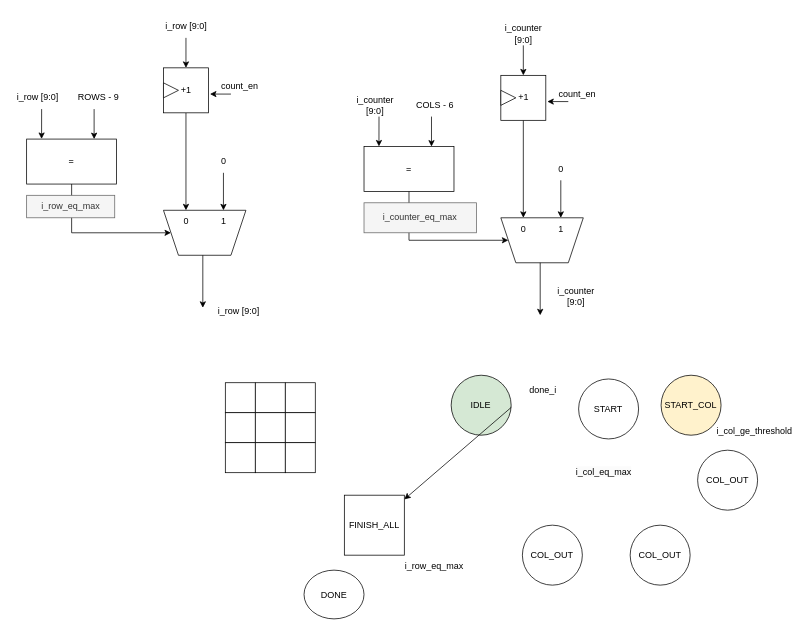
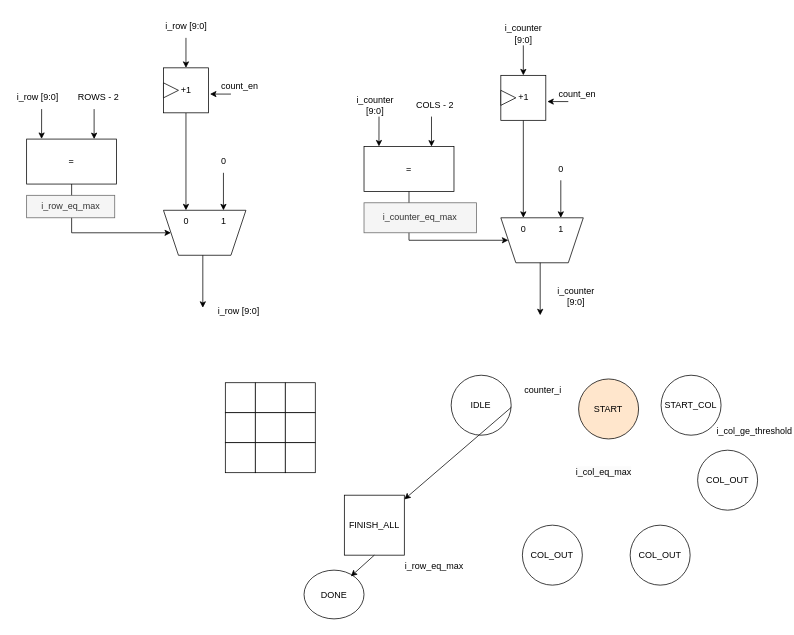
node "ROWS - 9": label "ROWS - 9" -> "ROWS - 2"
node "COLS - 6": label "COLS - 6" -> "COLS - 2"
node "done_i": label "done_i" -> "counter_i"
node "IDLE": fillcolor #d5e8d4 -> #ffffff
node "START_COL": fillcolor #fff2cc -> #ffffff
node "START": fillcolor #ffffff -> #ffe6cc
edge "FINISH_ALL" -> "DONE": added
